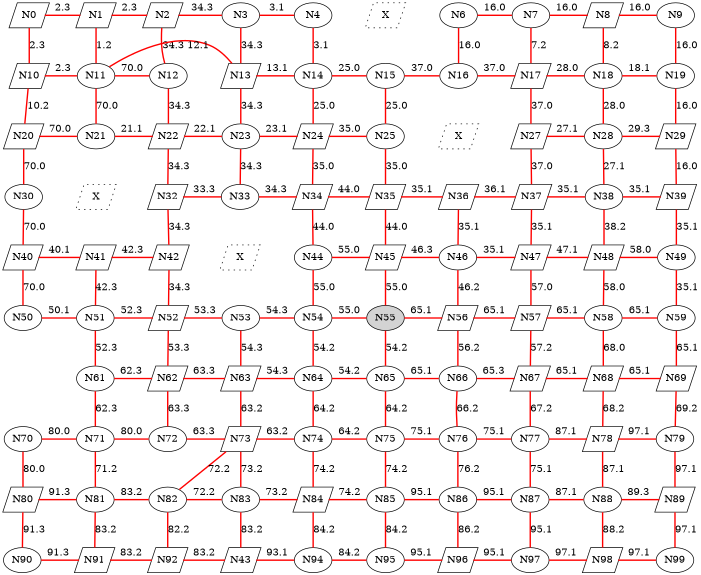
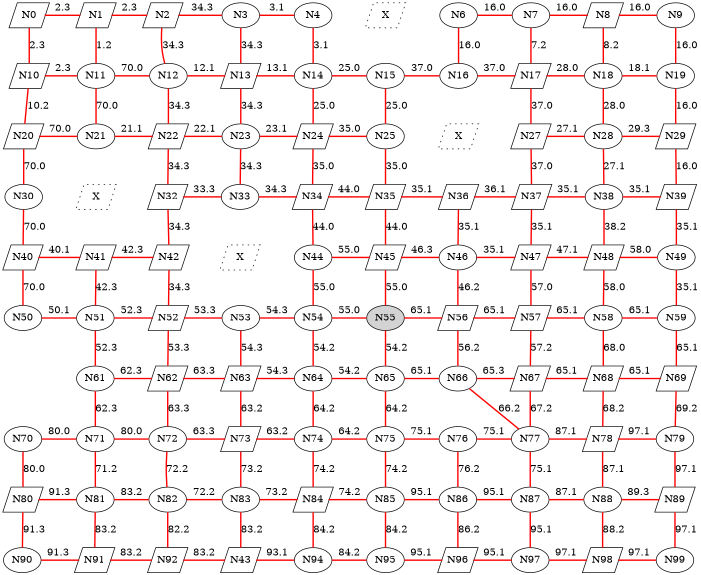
edge "N11" -- "N13": now "N12" -- "N13"
edge "N66" -- "N76": now "N66" -- "N77"
edge "N73" -- "N82": now "N72" -- "N82"
